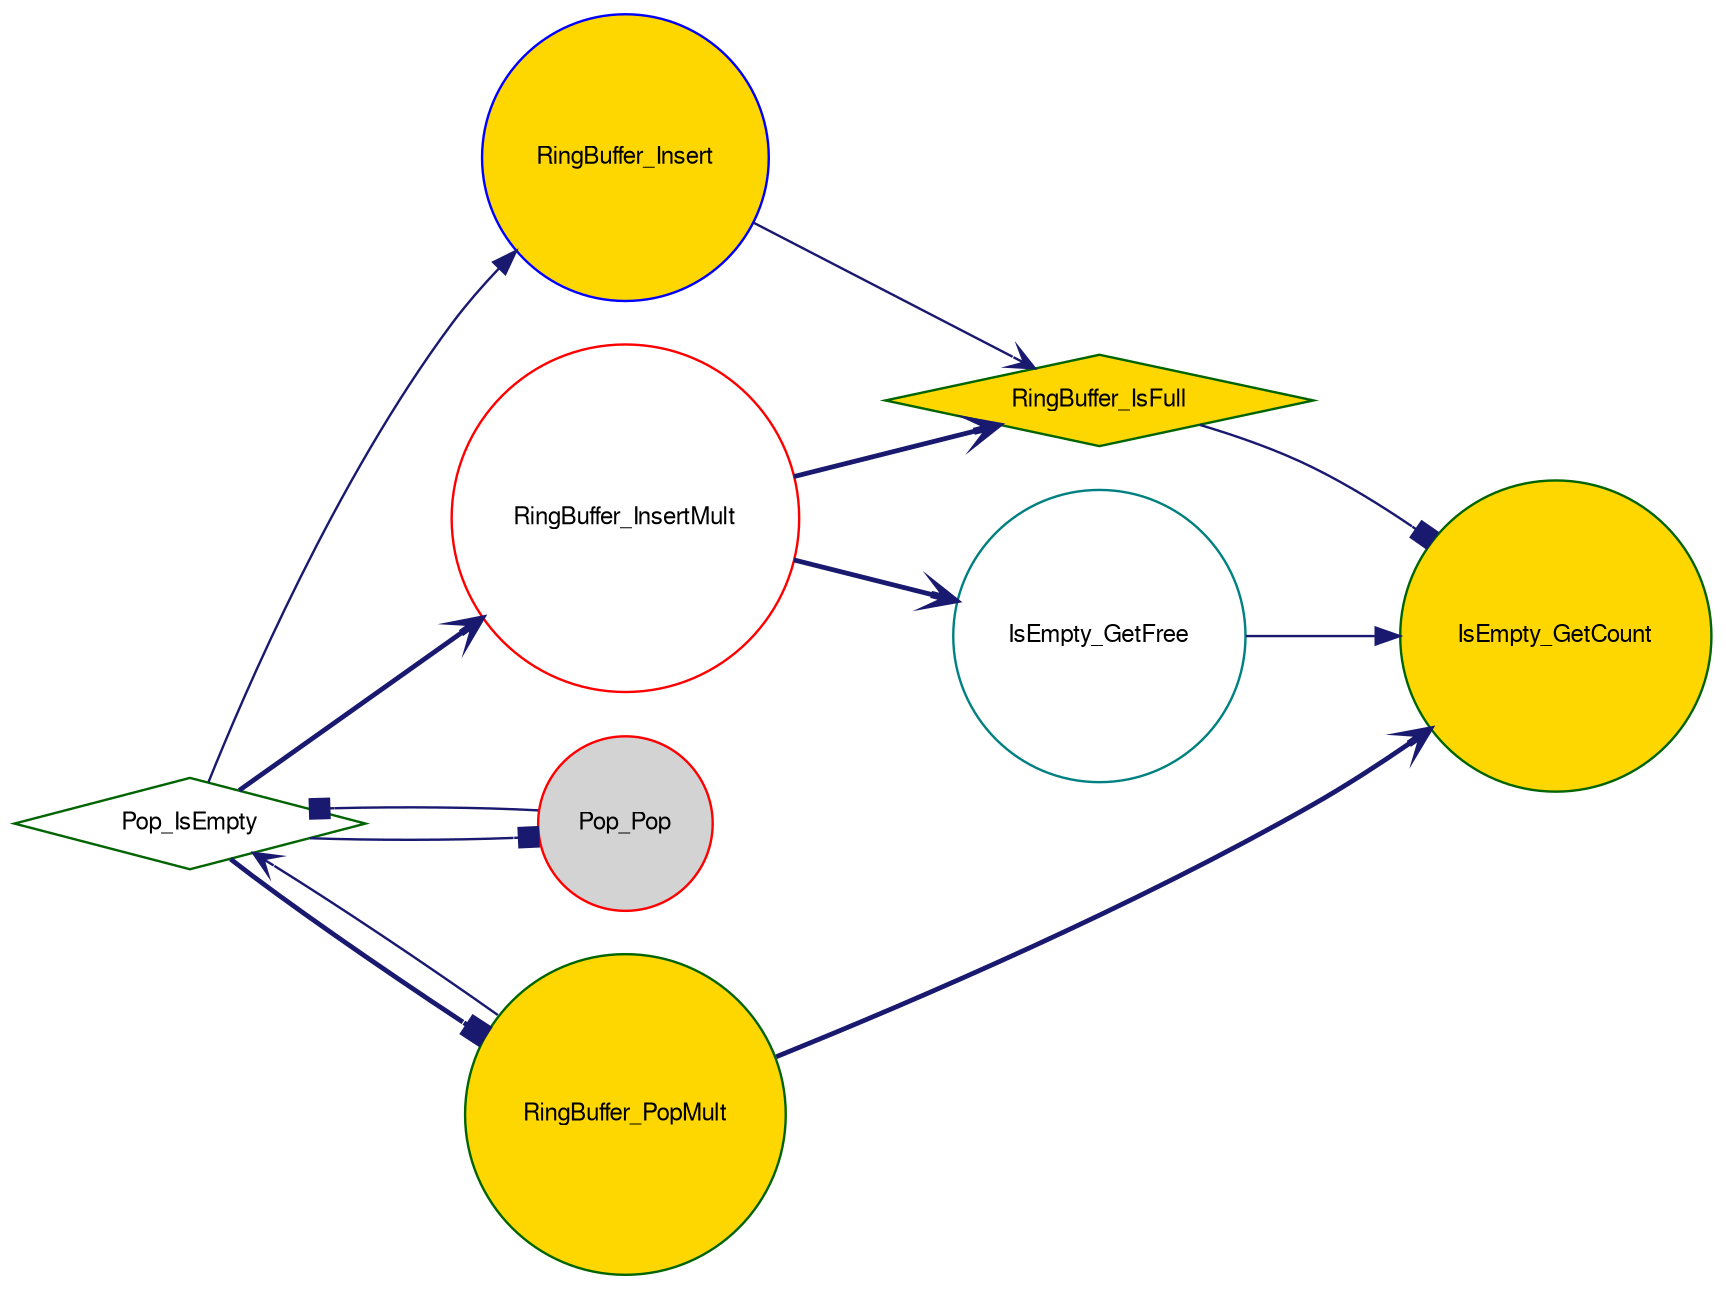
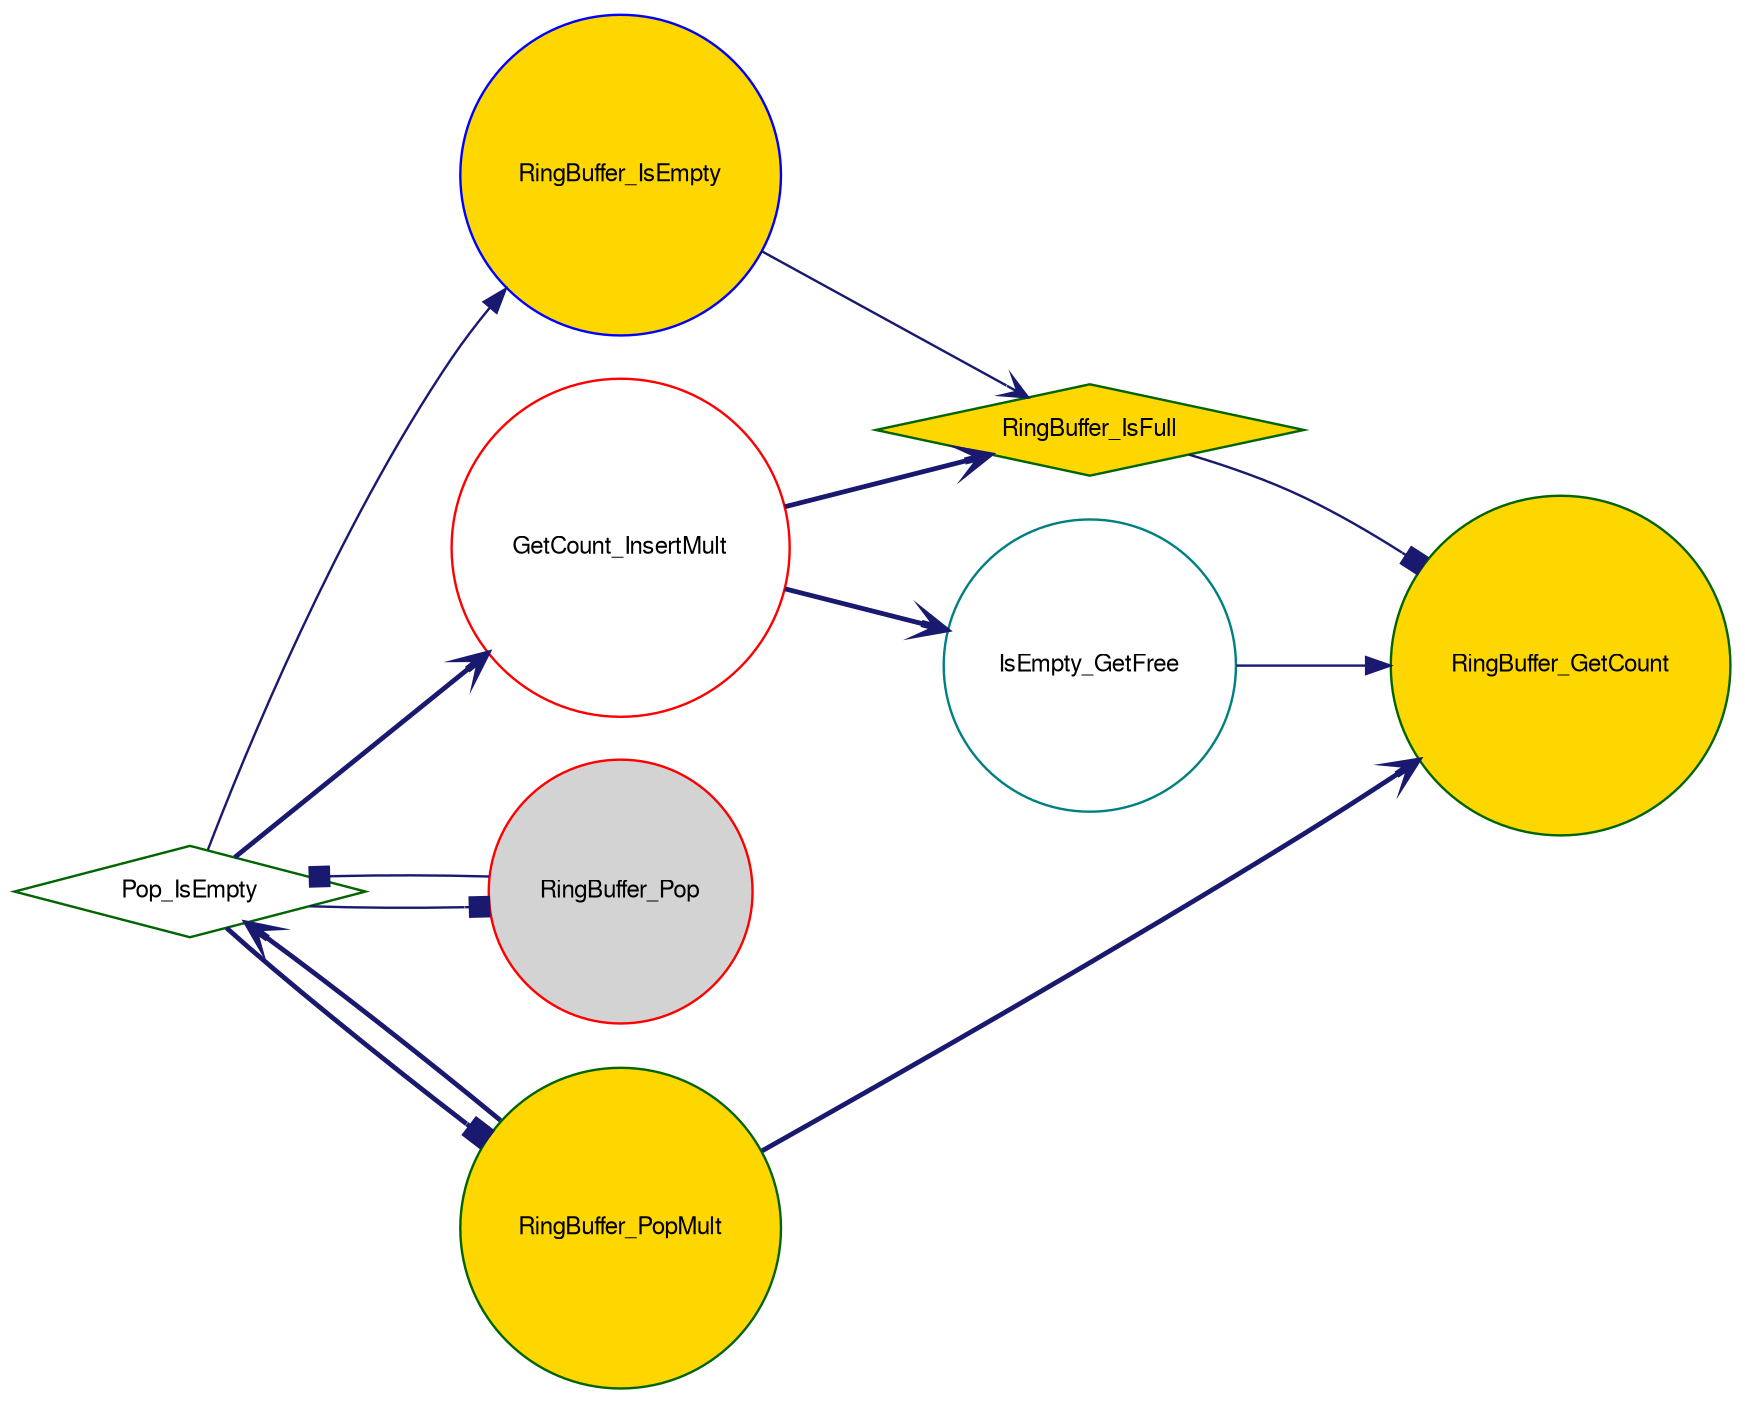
node "RingBuffer_Insert": label "RingBuffer_Insert" -> "RingBuffer_IsEmpty"
node "RingBuffer_InsertMult": label "RingBuffer_InsertMult" -> "GetCount_InsertMult"
node "IsEmpty_GetCount": label "IsEmpty_GetCount" -> "RingBuffer_GetCount"
node "Pop_Pop": label "Pop_Pop" -> "RingBuffer_Pop"
edge "RingBuffer_PopMult" -> "Pop_IsEmpty": style solid -> bold
